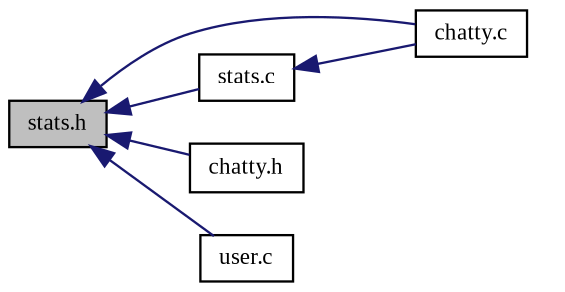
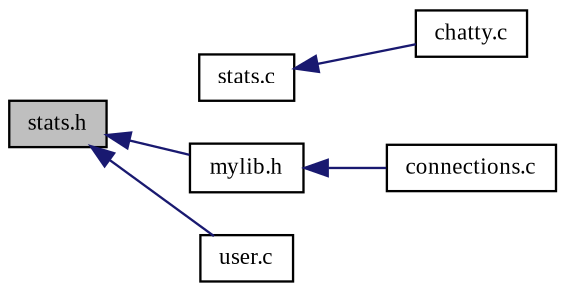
edge "chatty.c" -> "stats.h": removed
edge "stats.c" -> "stats.h": removed
node "chatty.h": label "chatty.h" -> "mylib.h"
node "connections.c": added
